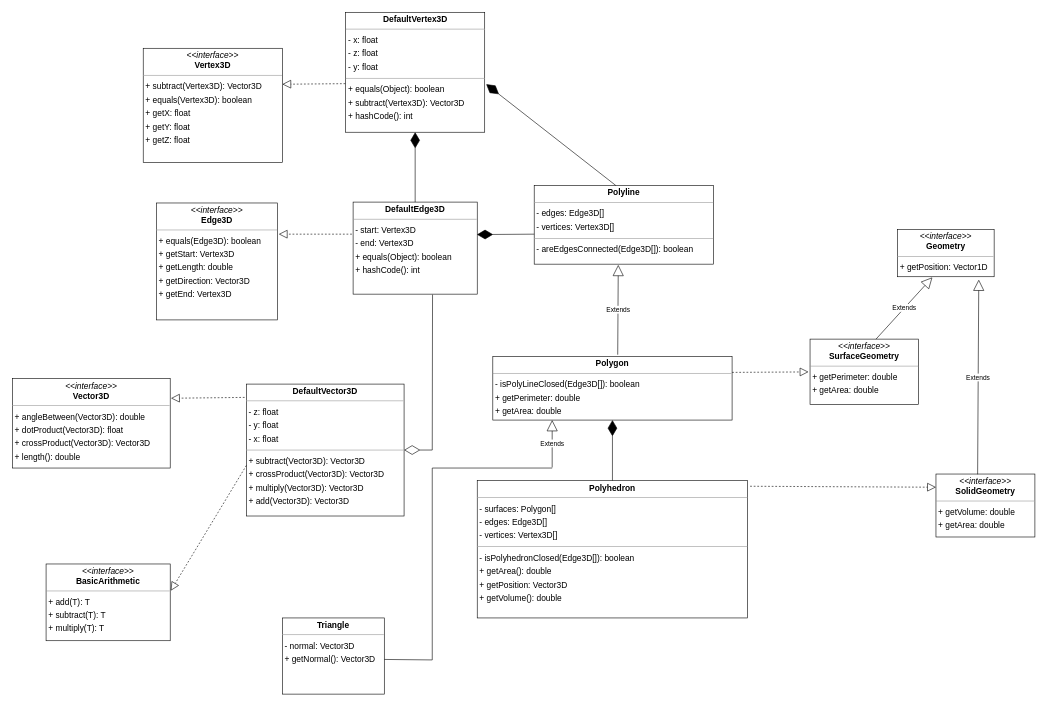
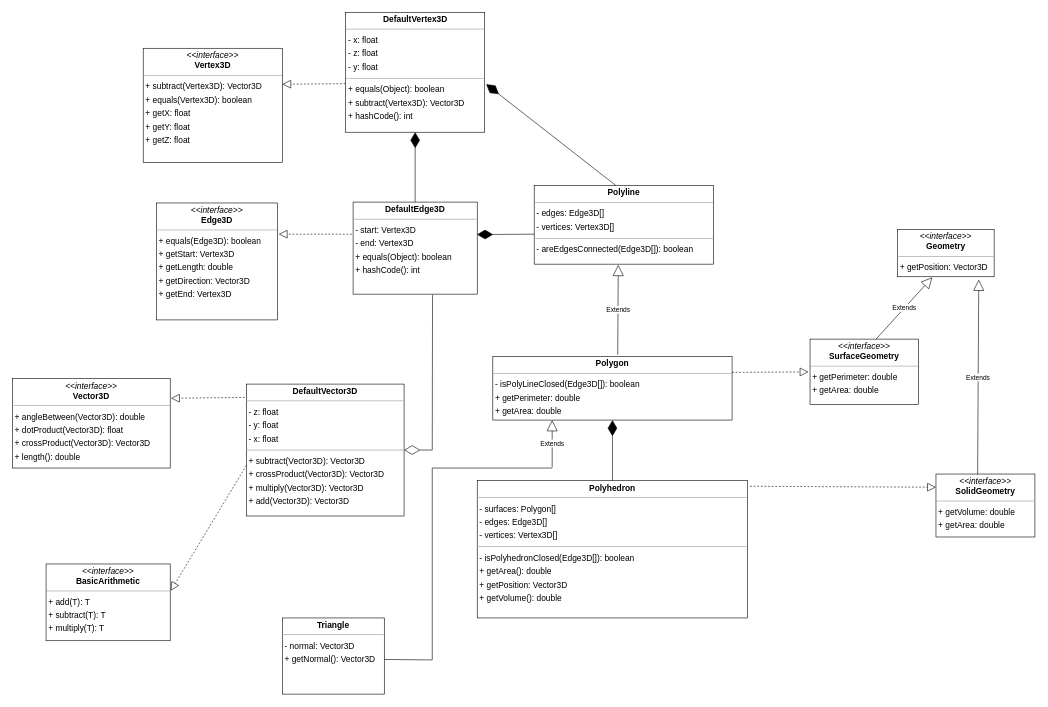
node "<<interface>> Geometry + getPosition: Vector1D": label "<<interface>> Geometry + getPosition: Vector1D" -> "<<interface>> Geometry + getPosition: Vector3D"
